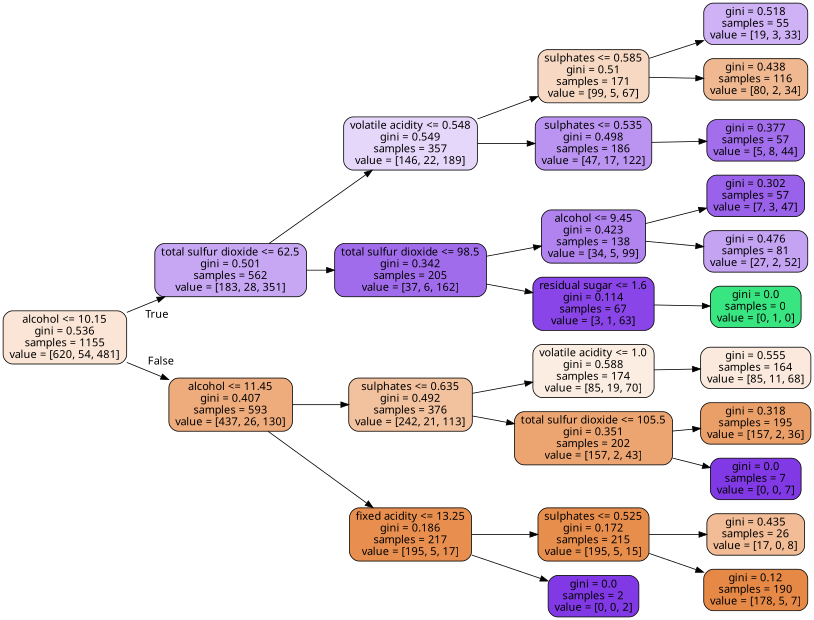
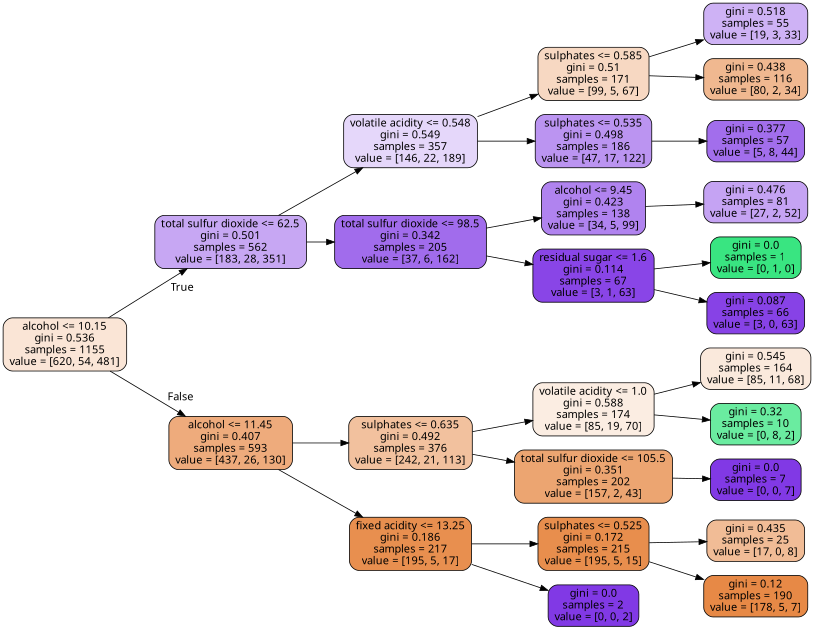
node "gini = 0.302 samples = 57 value = [7, 3, 47]": removed
node "gini = 0.0 samples = 0 value = [0, 1, 0]": label "gini = 0.0 samples = 0 value = [0, 1, 0]" -> "gini = 0.0 samples = 1 value = [0, 1, 0]"
node "gini = 0.087 samples = 66 value = [3, 0, 63]": added
node "gini = 0.555 samples = 164 value = [85, 11, 68]": label "gini = 0.555 samples = 164 value = [85, 11, 68]" -> "gini = 0.545 samples = 164 value = [85, 11, 68]"
node "gini = 0.318 samples = 195 value = [157, 2, 36]": removed
node "gini = 0.32 samples = 10 value = [0, 8, 2]": added
node "gini = 0.435 samples = 26 value = [17, 0, 8]": label "gini = 0.435 samples = 26 value = [17, 0, 8]" -> "gini = 0.435 samples = 25 value = [17, 0, 8]"
